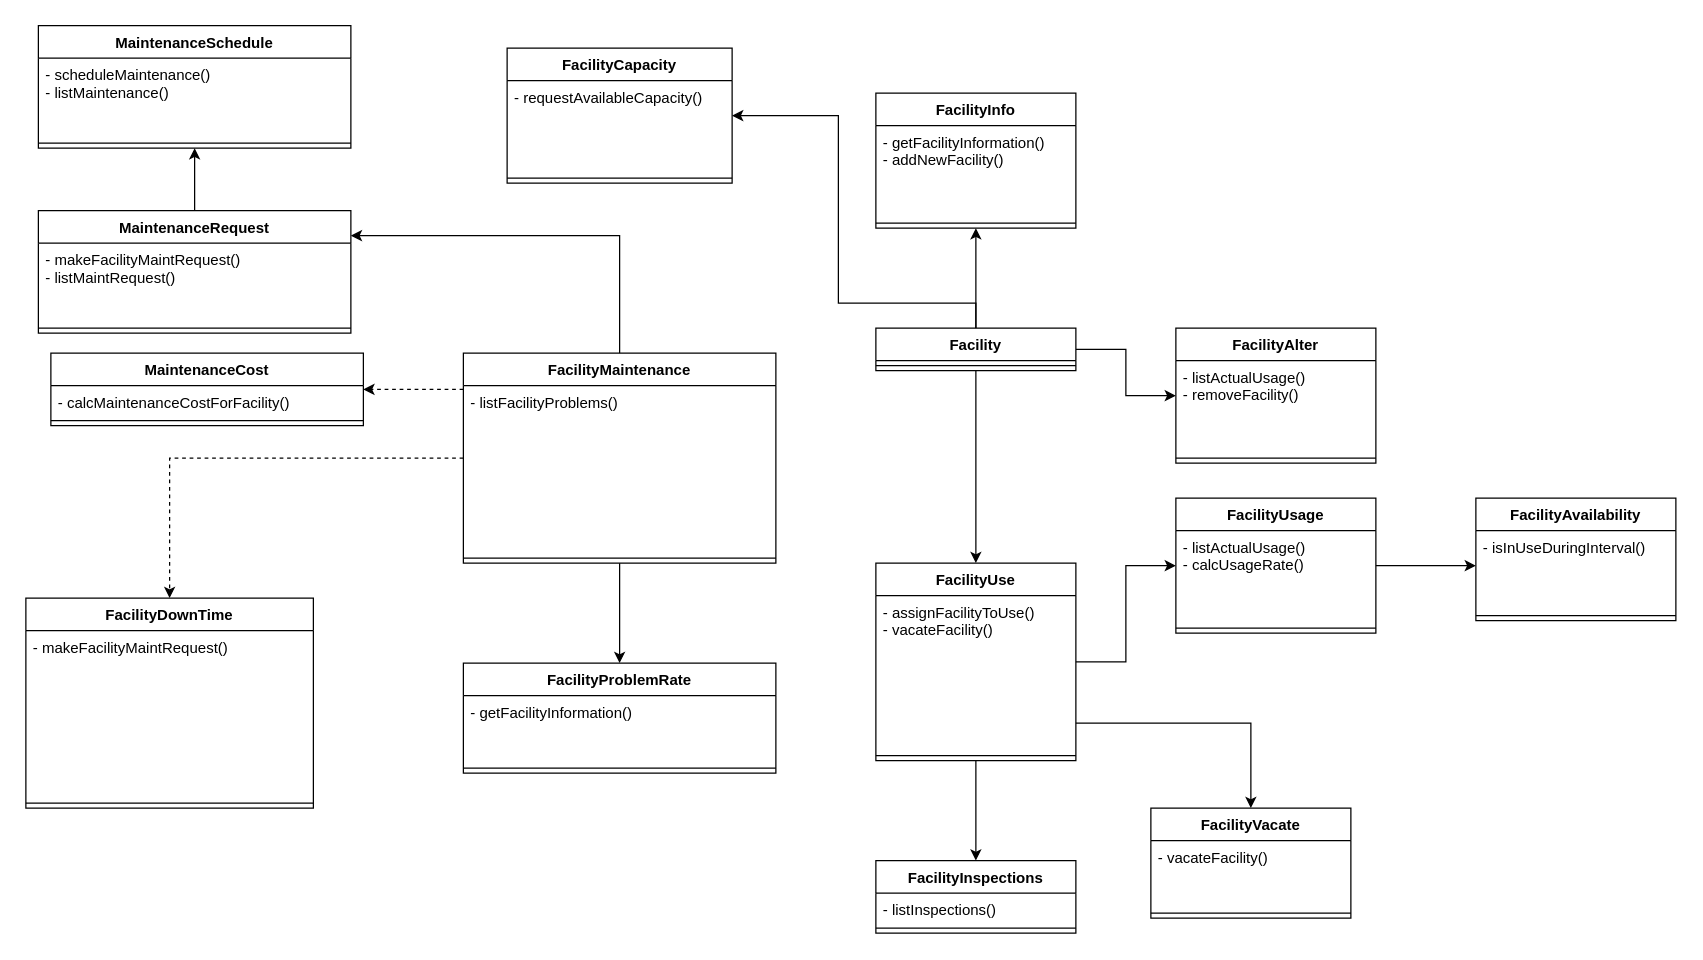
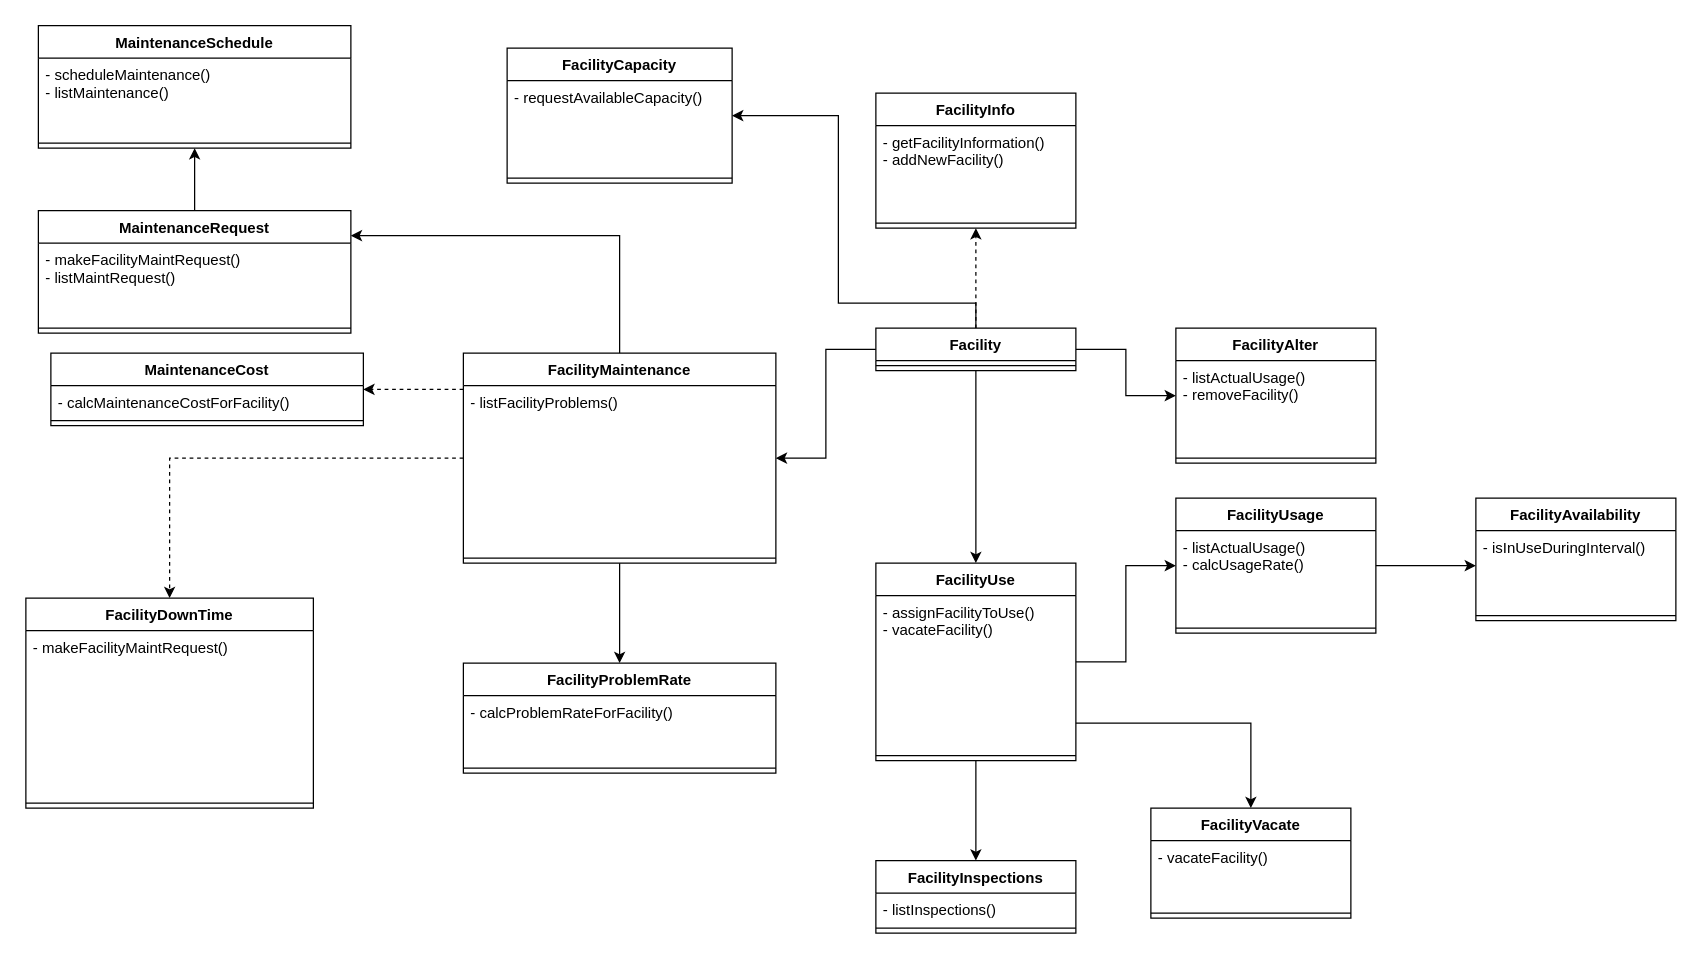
edge "Facility" -> "FacilityInfo": style solid -> dashed
edge "Facility" -> "FacilityMaintenance": added
node "- getFacilityInformation()": label "- getFacilityInformation()" -> "- calcProblemRateForFacility()"
